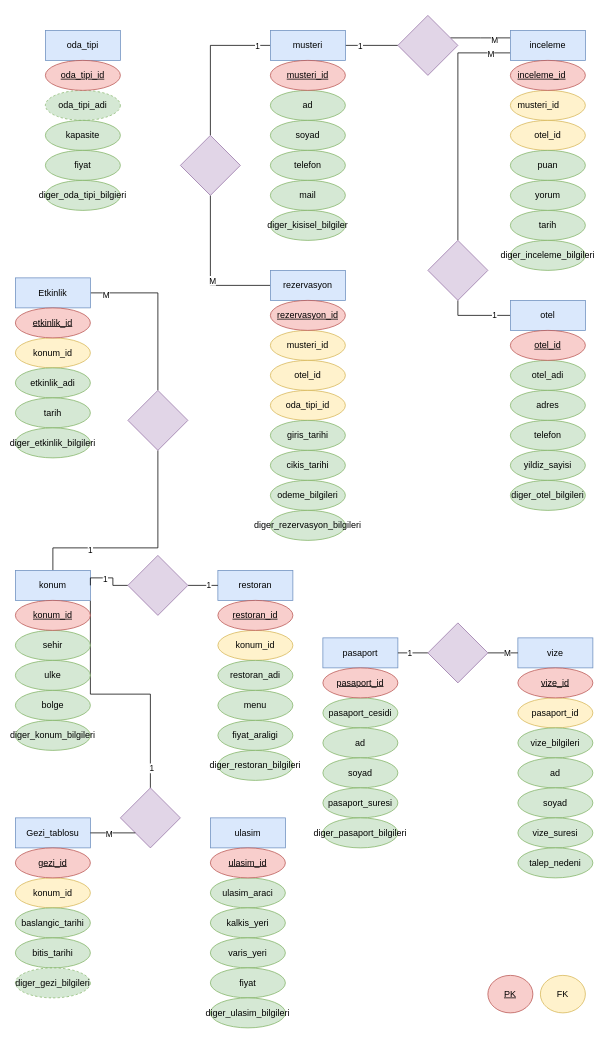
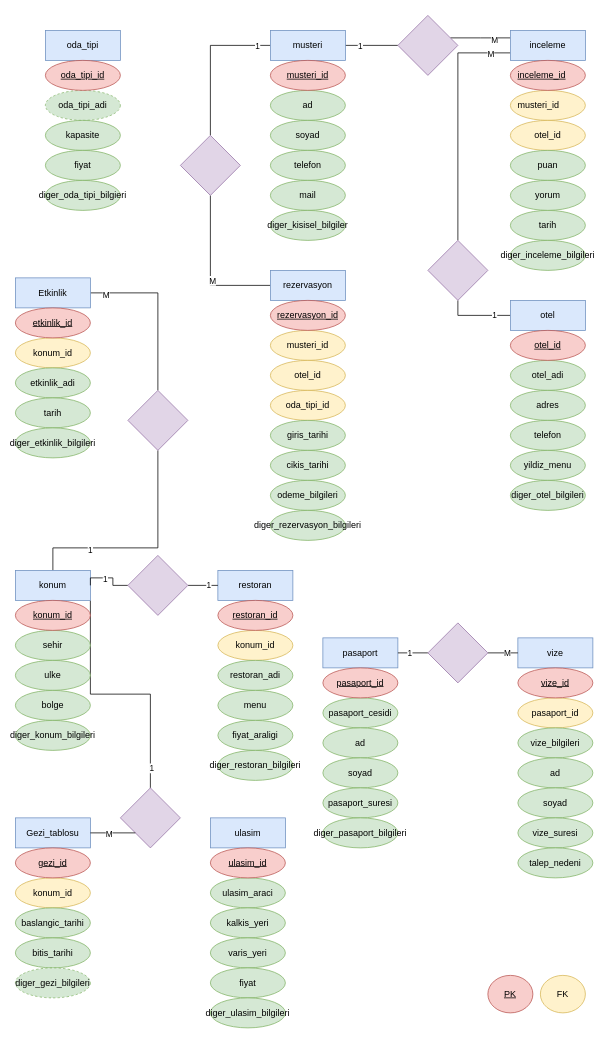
node "yildiz_sayisi": label "yildiz_sayisi" -> "yildiz_menu"
